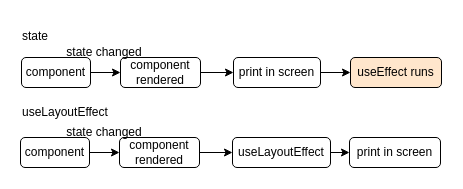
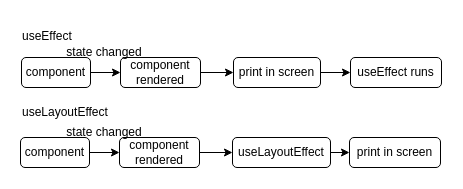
node "state": label "state" -> "useEffect"
node "useEffect runs": fillcolor #ffe6cc -> #ffffff
